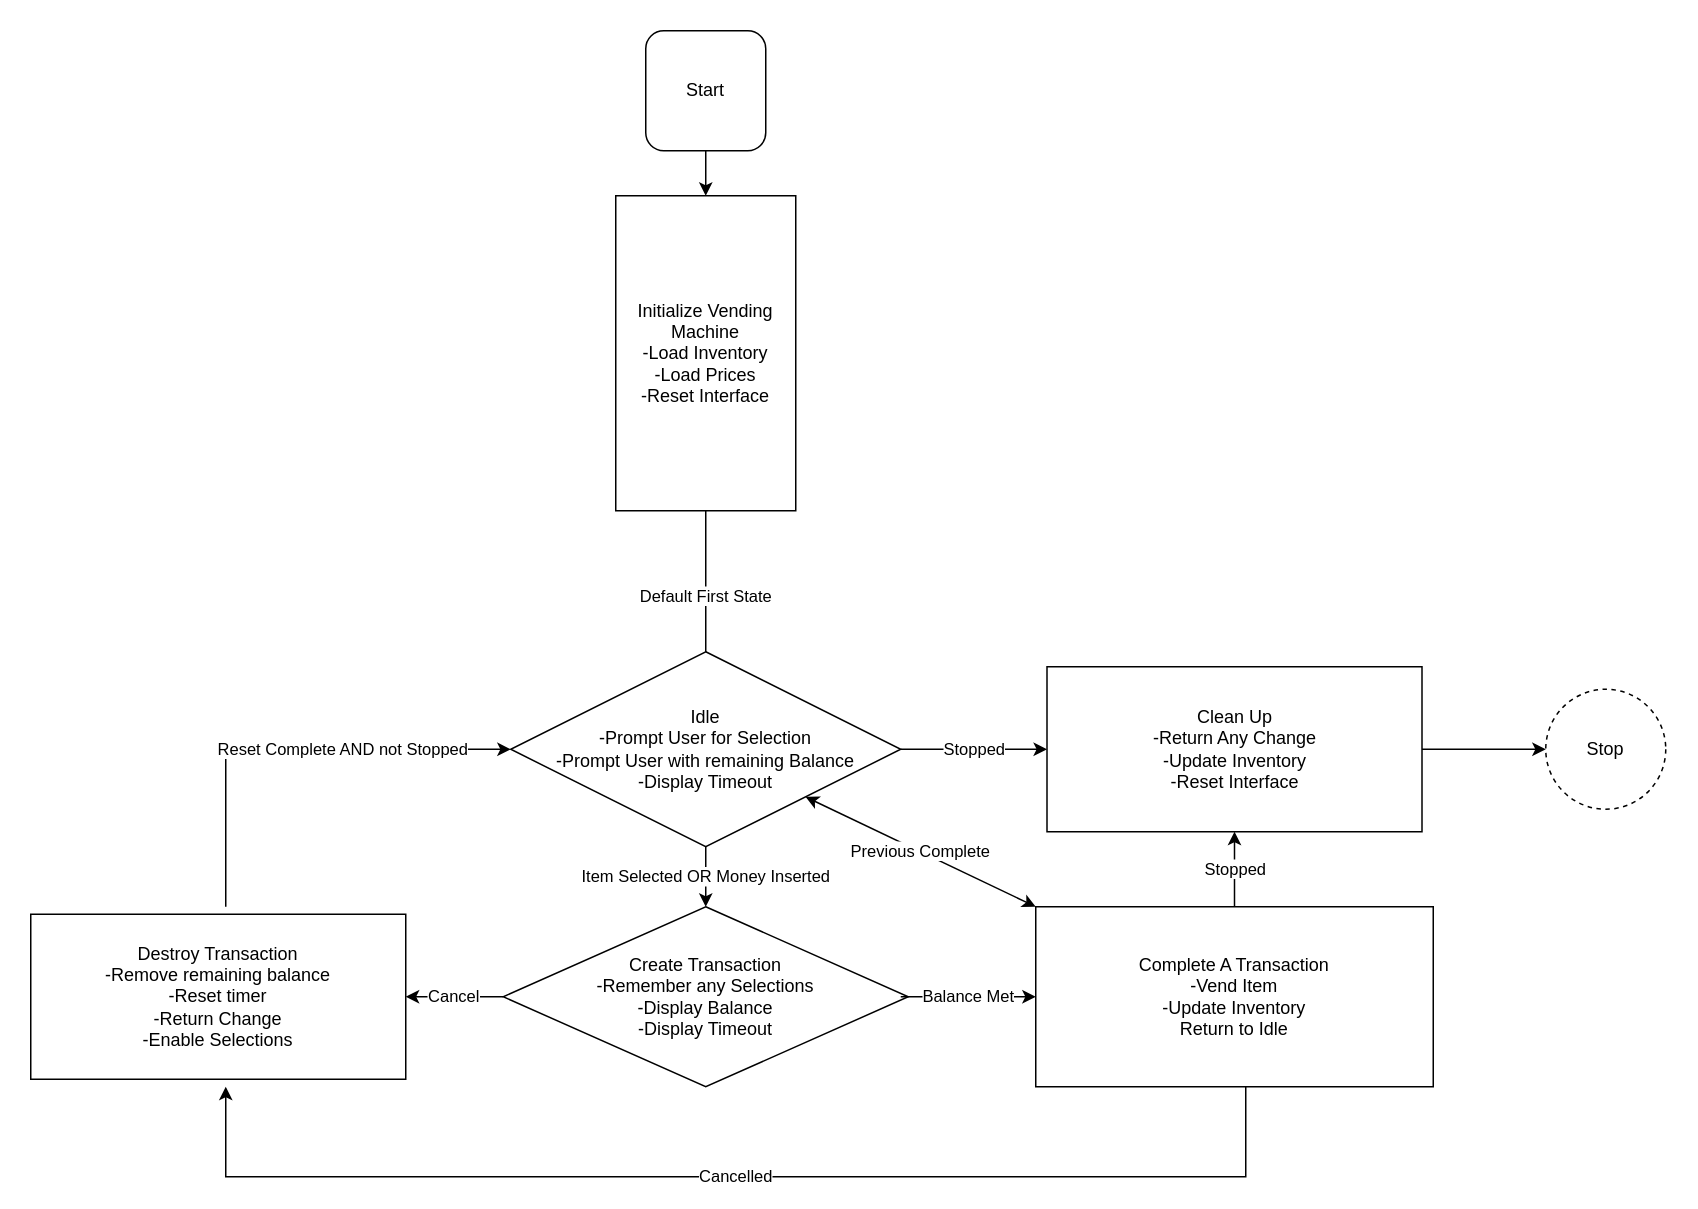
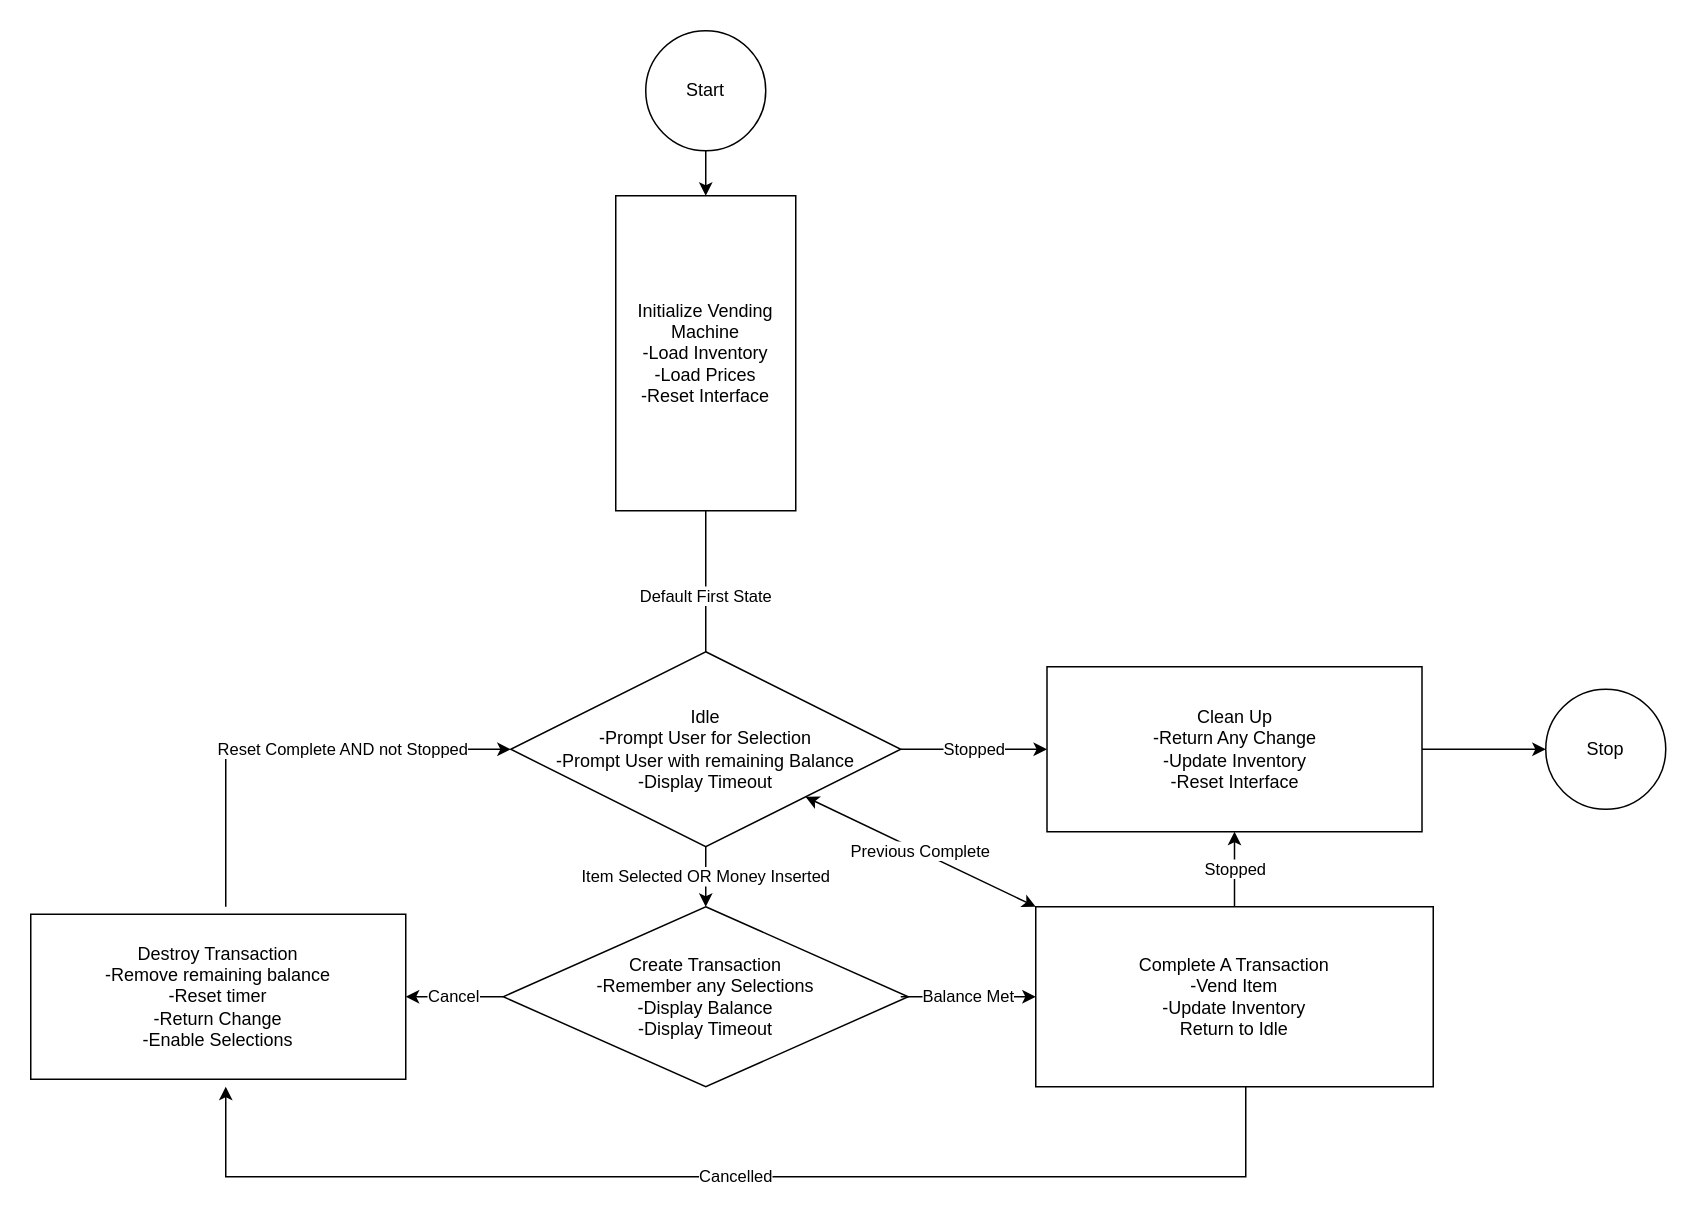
node "Start": shape rounded rectangle -> ellipse
node "Stop": style dashed -> solid
